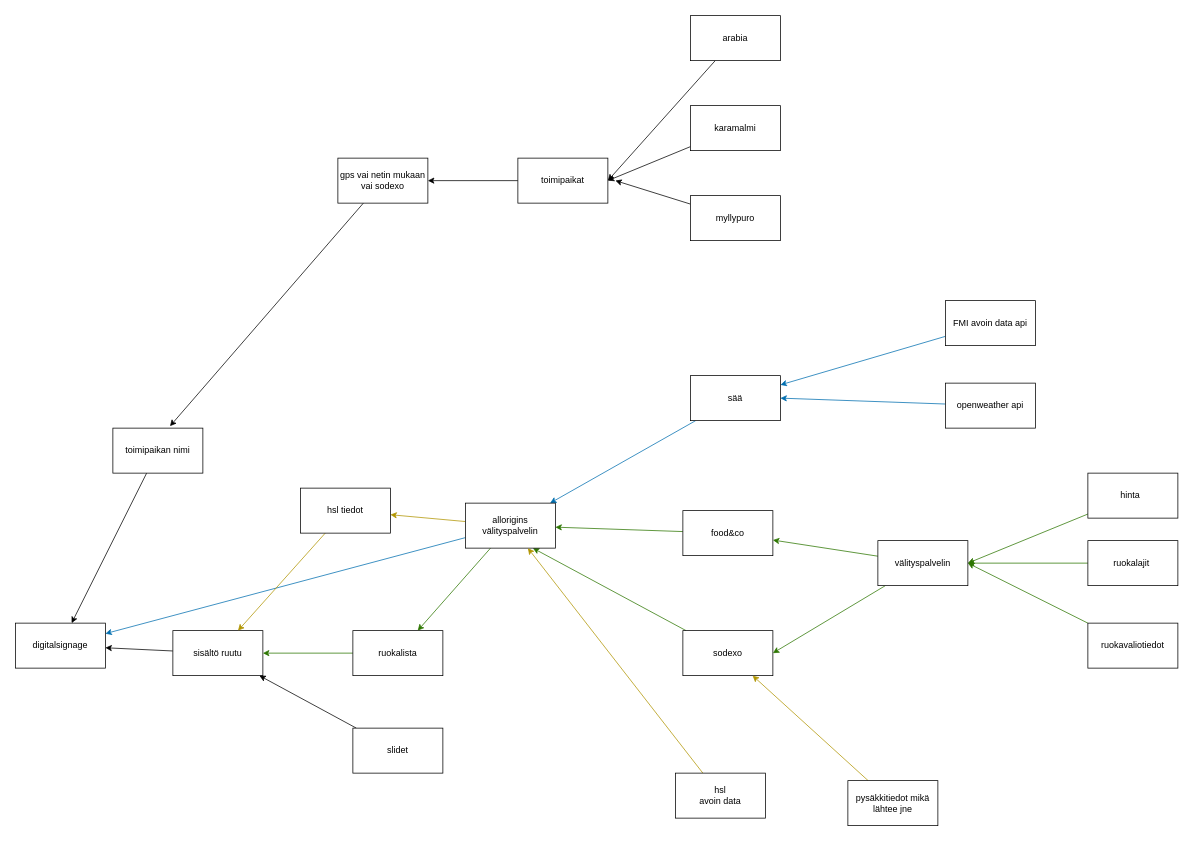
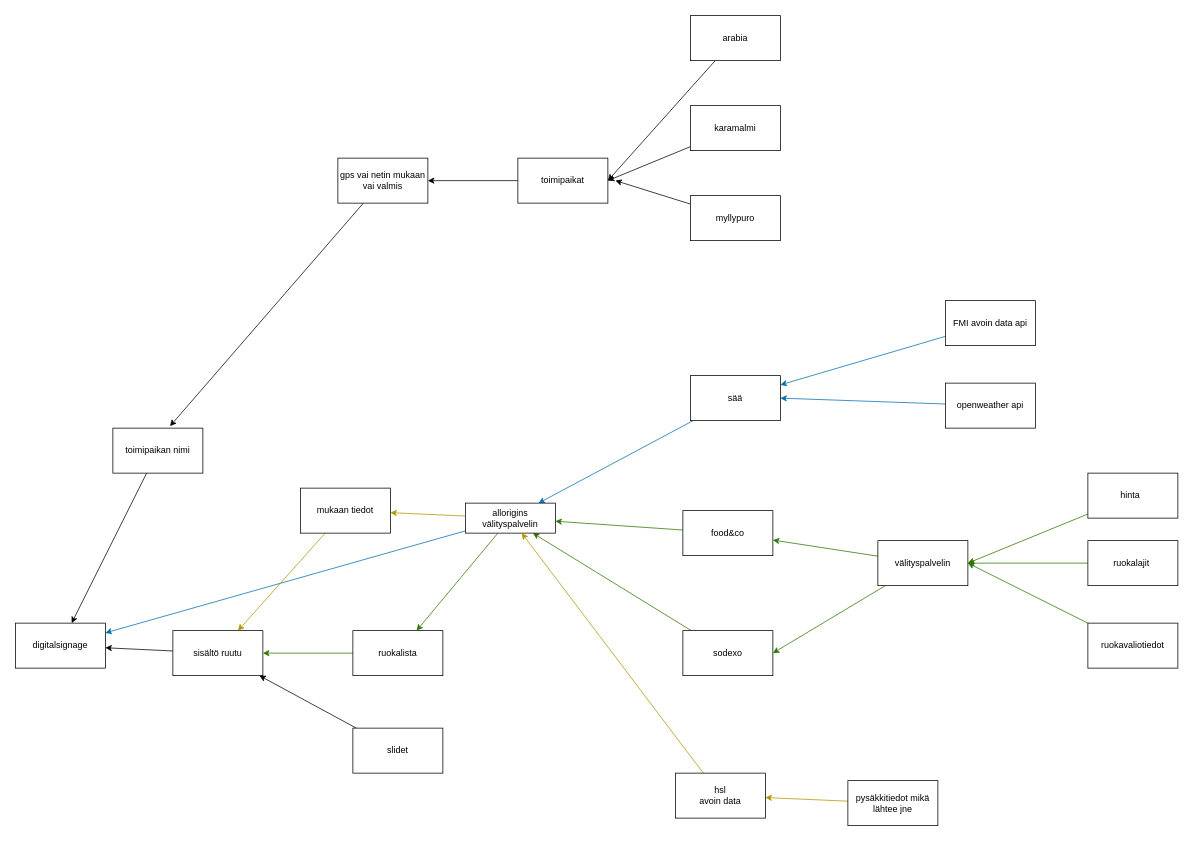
node "gps vai netin mukaan vai sodexo": label "gps vai netin mukaan vai sodexo" -> "gps vai netin mukaan vai valmis"
node "hsl tiedot": label "hsl tiedot" -> "mukaan tiedot"
node "allorigins välityspalvelin": size 90x45 -> 90x30
edge "pysäkkitiedot mikä lähtee jne" -> "sodexo": now "pysäkkitiedot mikä lähtee jne" -> "hsl avoin data"
